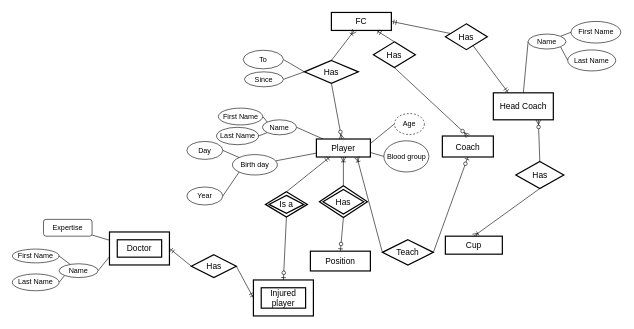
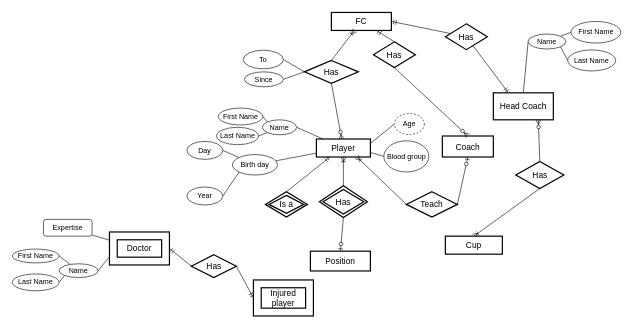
edge "Is a" -> "Injured player": removed
node "Teach": moved (408, 252) -> (432, 204)
